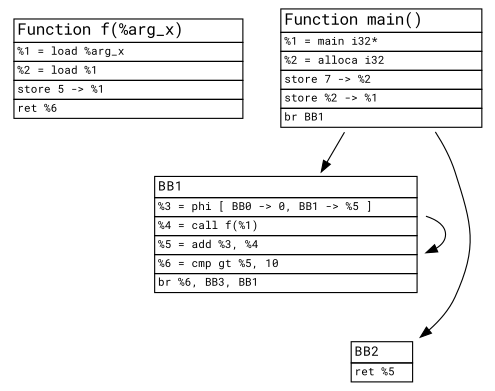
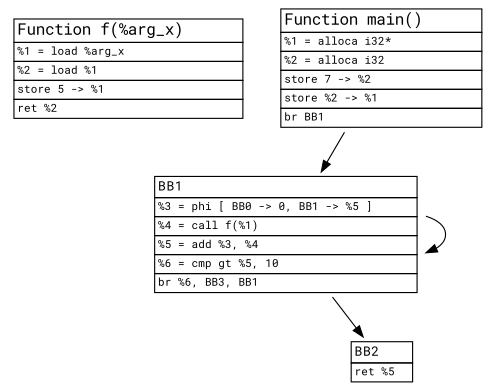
node "Function main()": text "%1 = main i32*" -> "%1 = alloca i32*"
node "Function f(%arg_x)": text "ret %6" -> "ret %2"
edge "Function main()" -> "BB2": now "BB1" -> "BB2"
